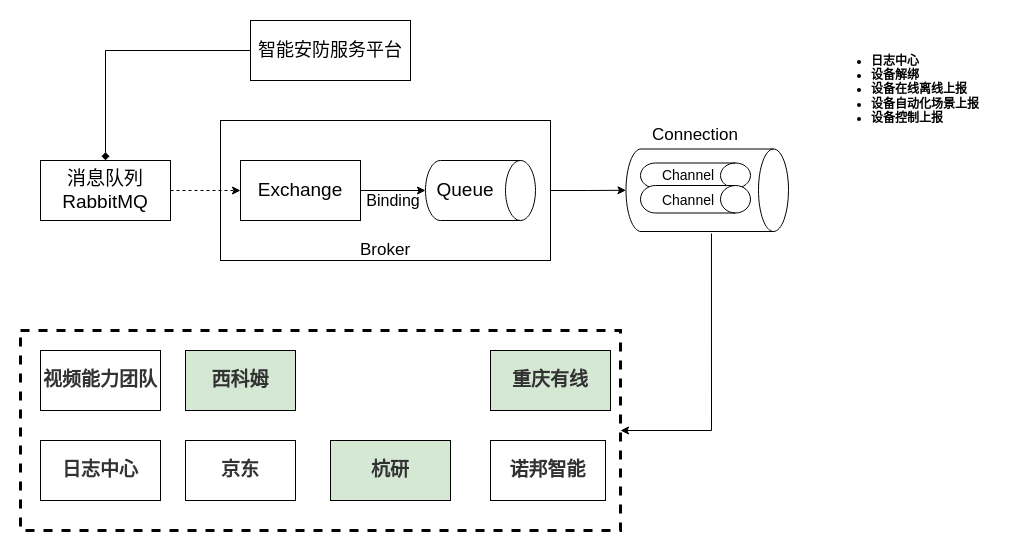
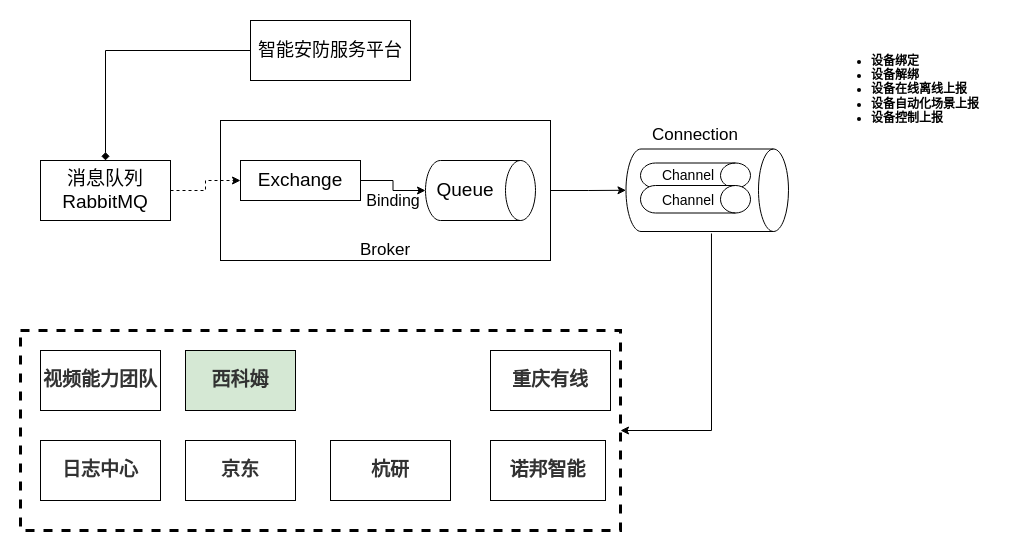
node "日志中心 设备解绑 设备在线离线上报 设备自动化场景上报 设备控制上报": label "日志中心 设备解绑 设备在线离线上报 设备自动化场景上报 设备控制上报" -> "设备绑定 设备解绑 设备在线离线上报 设备自动化场景上报 设备控制上报"
node "Exchange": size 120x60 -> 120x40
node "重庆有线": fillcolor #d5e8d4 -> #ffffff
node "杭研": fillcolor #d5e8d4 -> #ffffff
